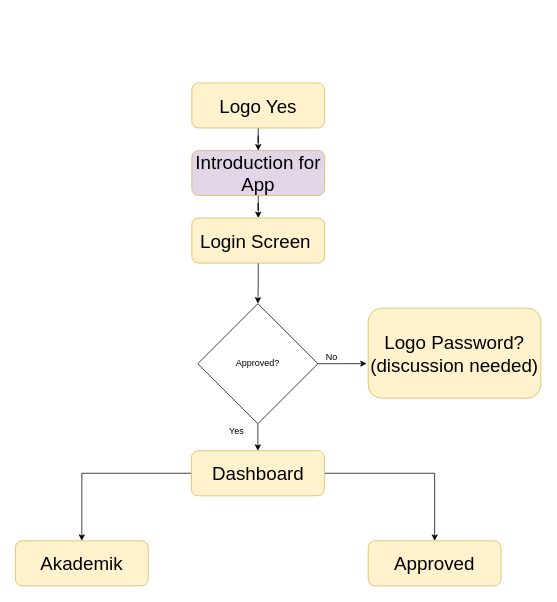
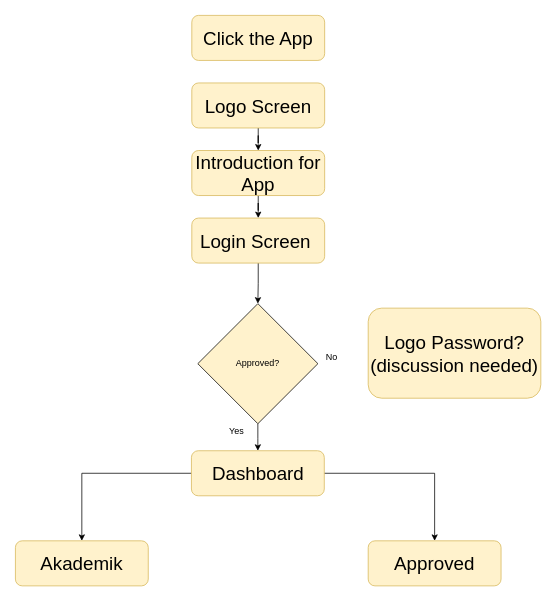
node "Click the App": added
node "Logo Yes": label "Logo Yes" -> "Logo Screen"
node "Introduction for App": fillcolor #e1d5e7 -> #fff2cc
node "Approved?": fillcolor #ffffff -> #fff2cc
edge "Approved?" -> "Logo Password? (discussion needed)": removed
